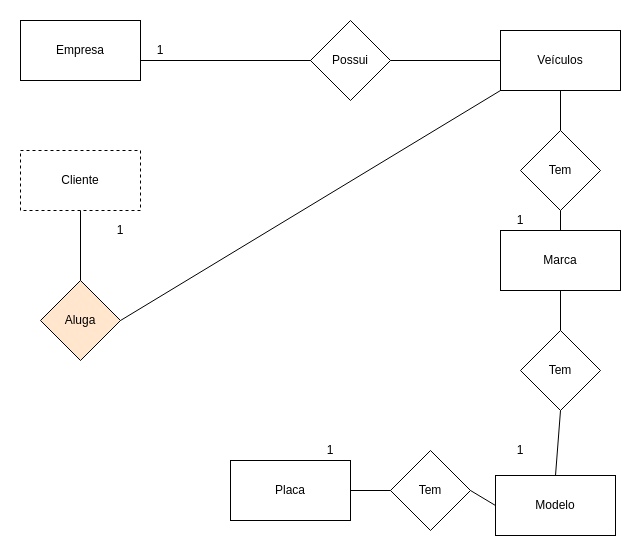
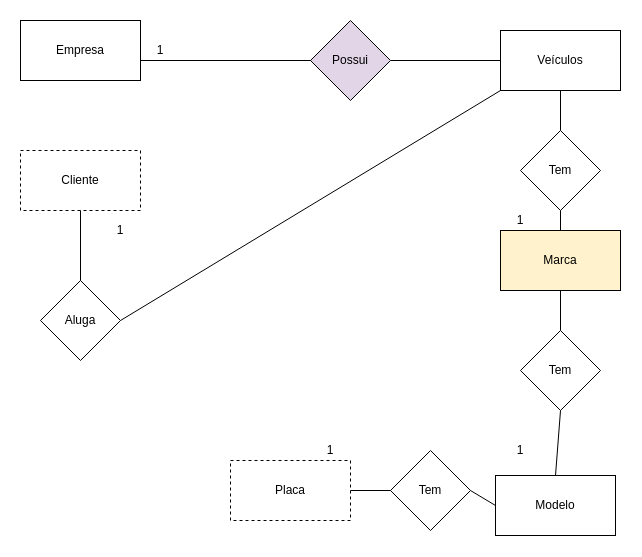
node "Possui": fillcolor #ffffff -> #e1d5e7
node "Marca": fillcolor #ffffff -> #fff2cc
node "Aluga": fillcolor #ffe6cc -> #ffffff
node "Placa": style solid -> dashed
